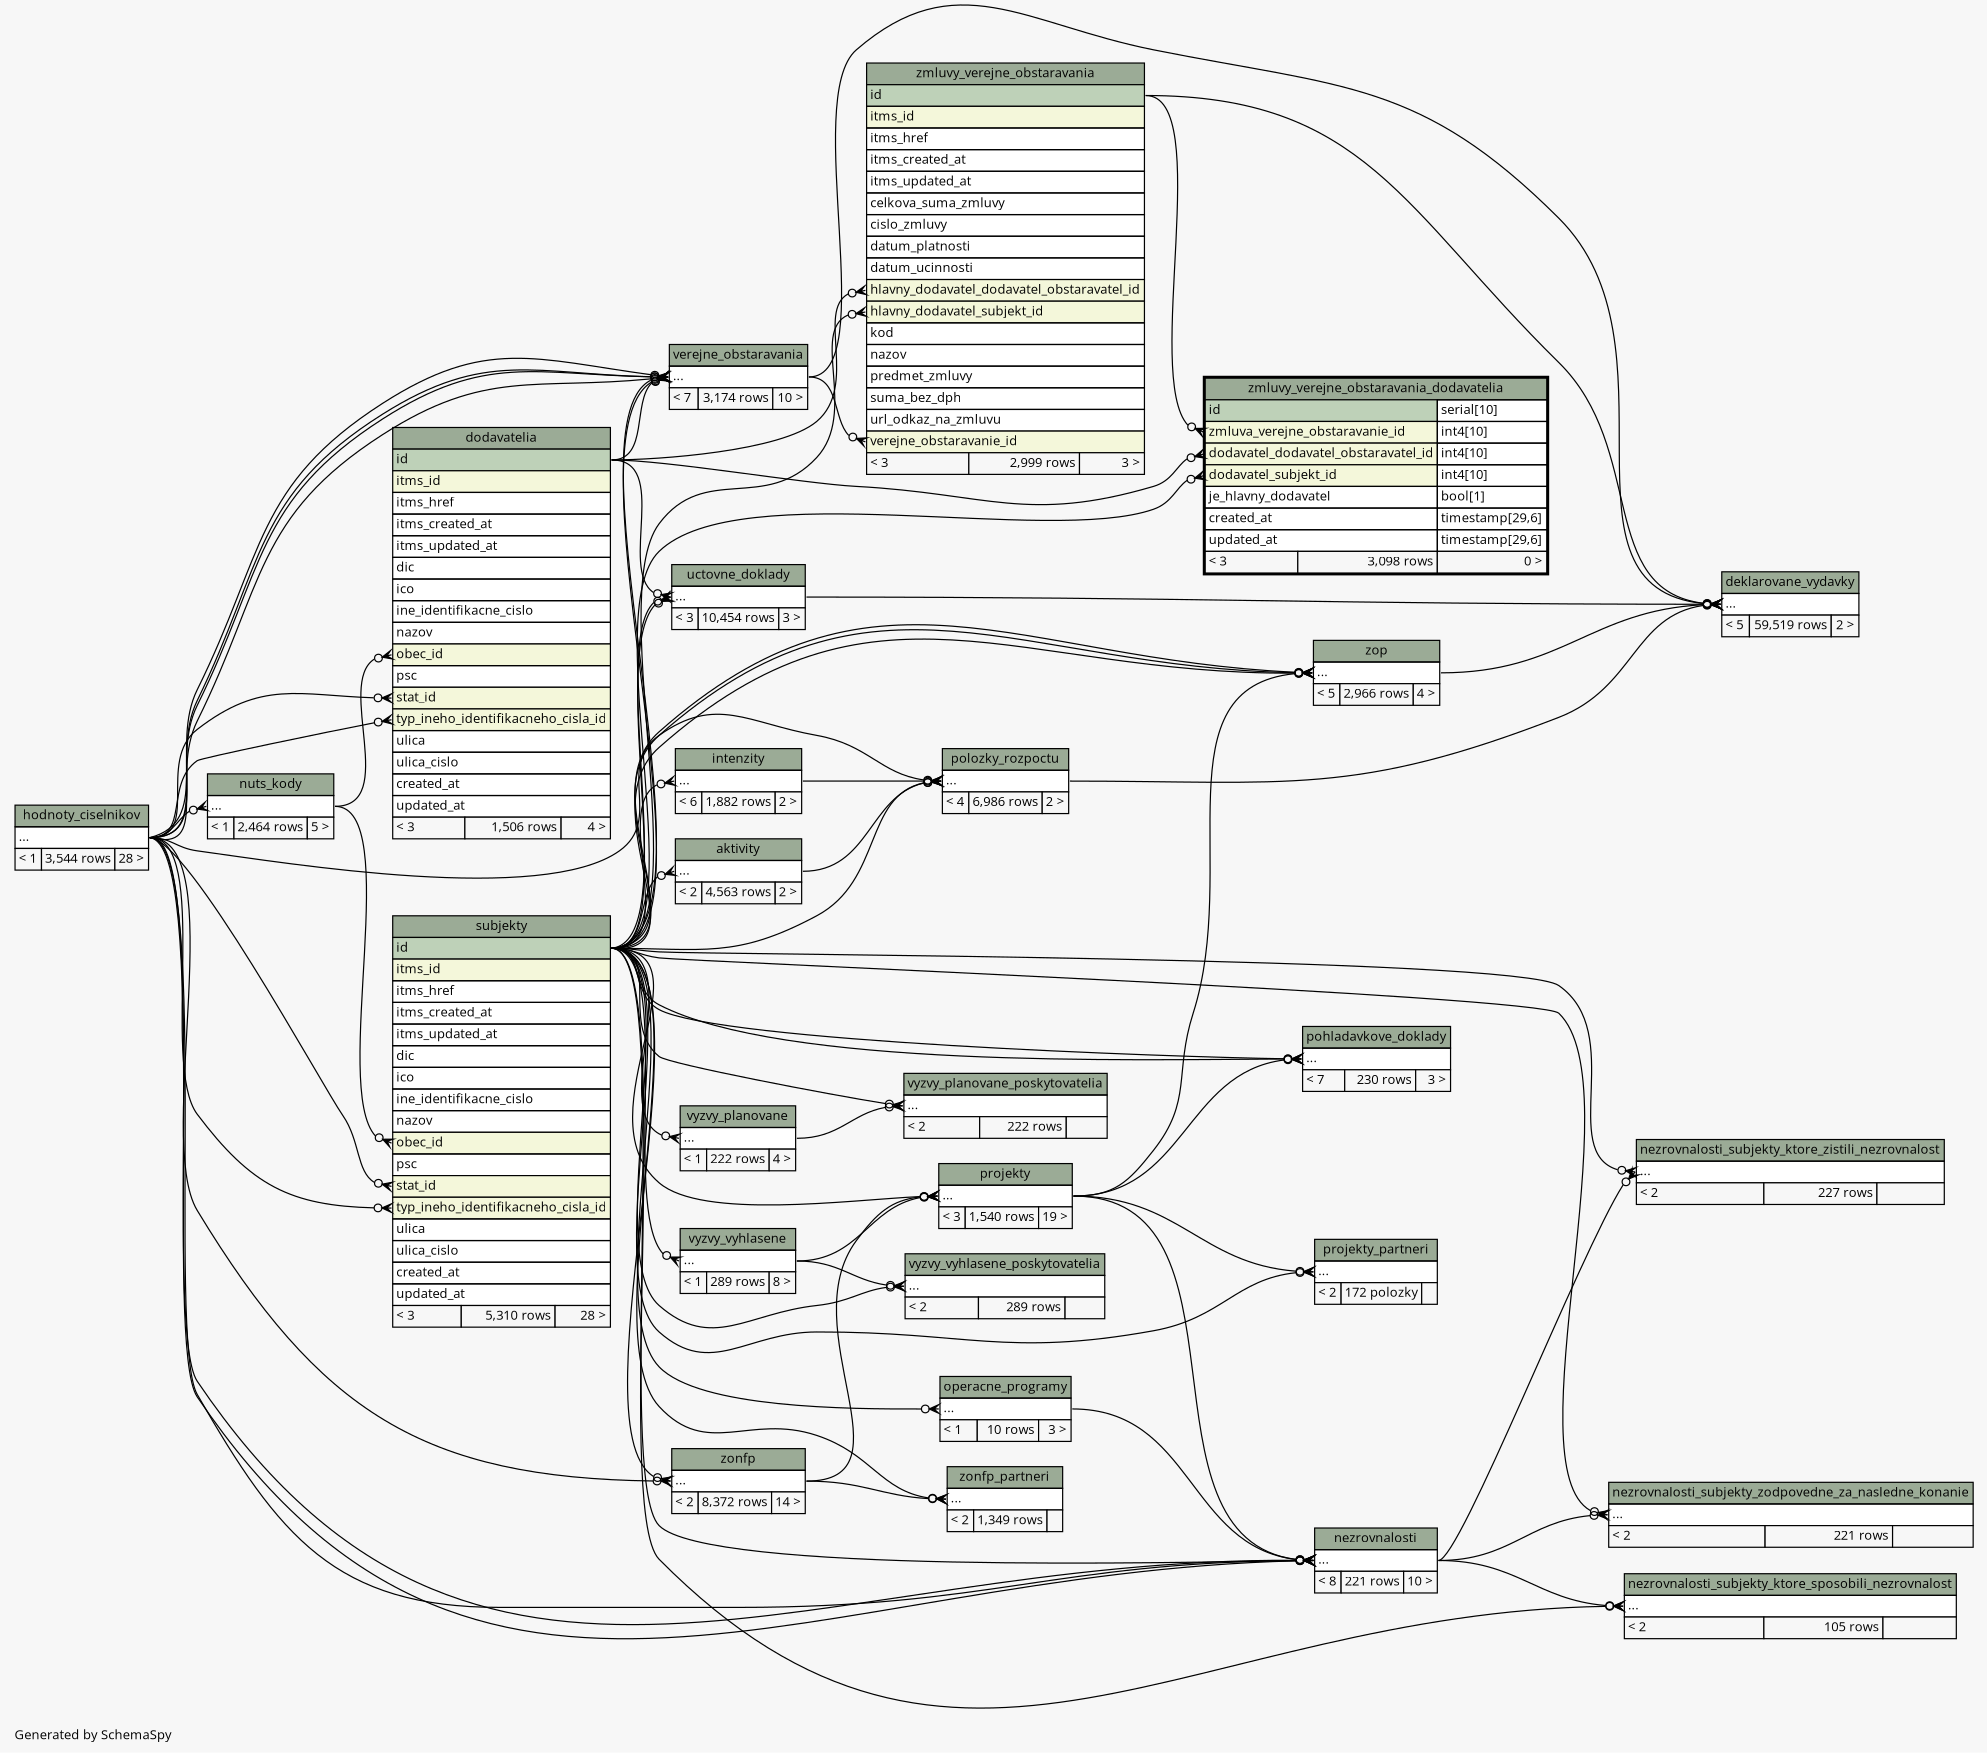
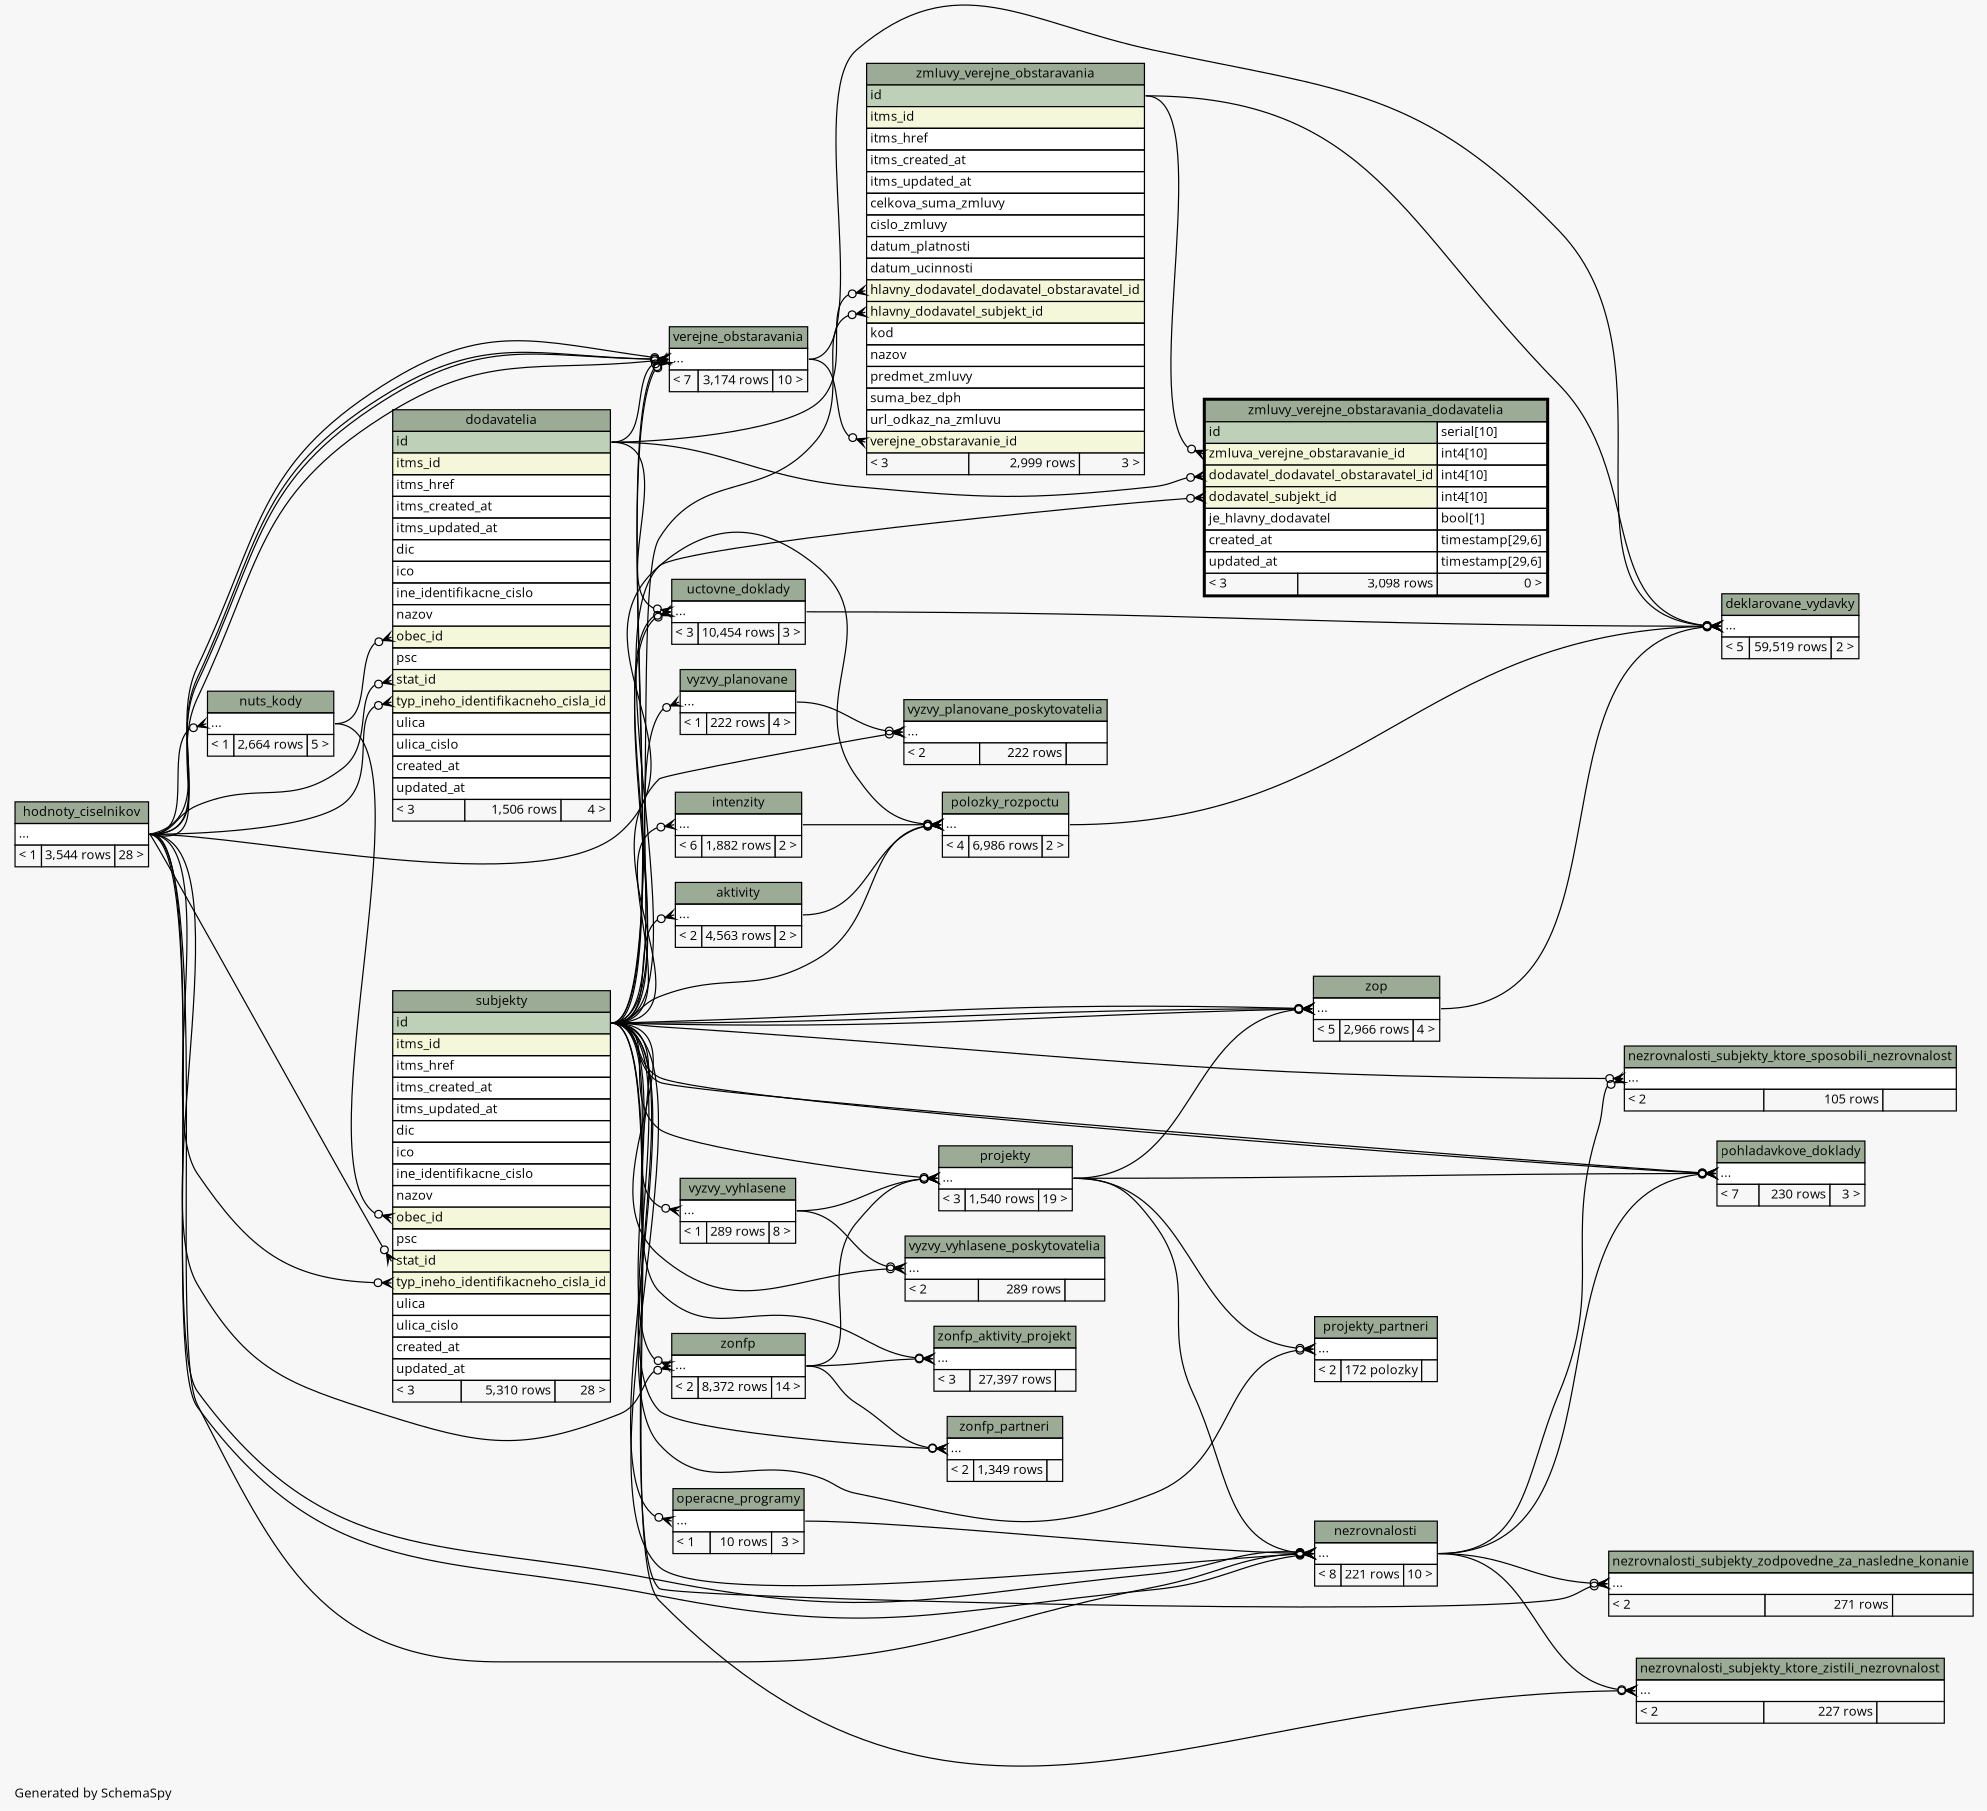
node "nuts_kody": text "2,464 rows" -> "2,664 rows"
node "zonfp_aktivity_projekt": added
edge "nezrovnalosti" -> "pohladavkove_doklady": added
node "nezrovnalosti_subjekty_zodpovedne_za_nasledne_konanie": text "221 rows" -> "271 rows"
